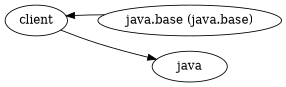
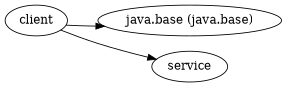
edge "java.base (java.base)" -> "client": reversed
node "java": label "java" -> "service"
